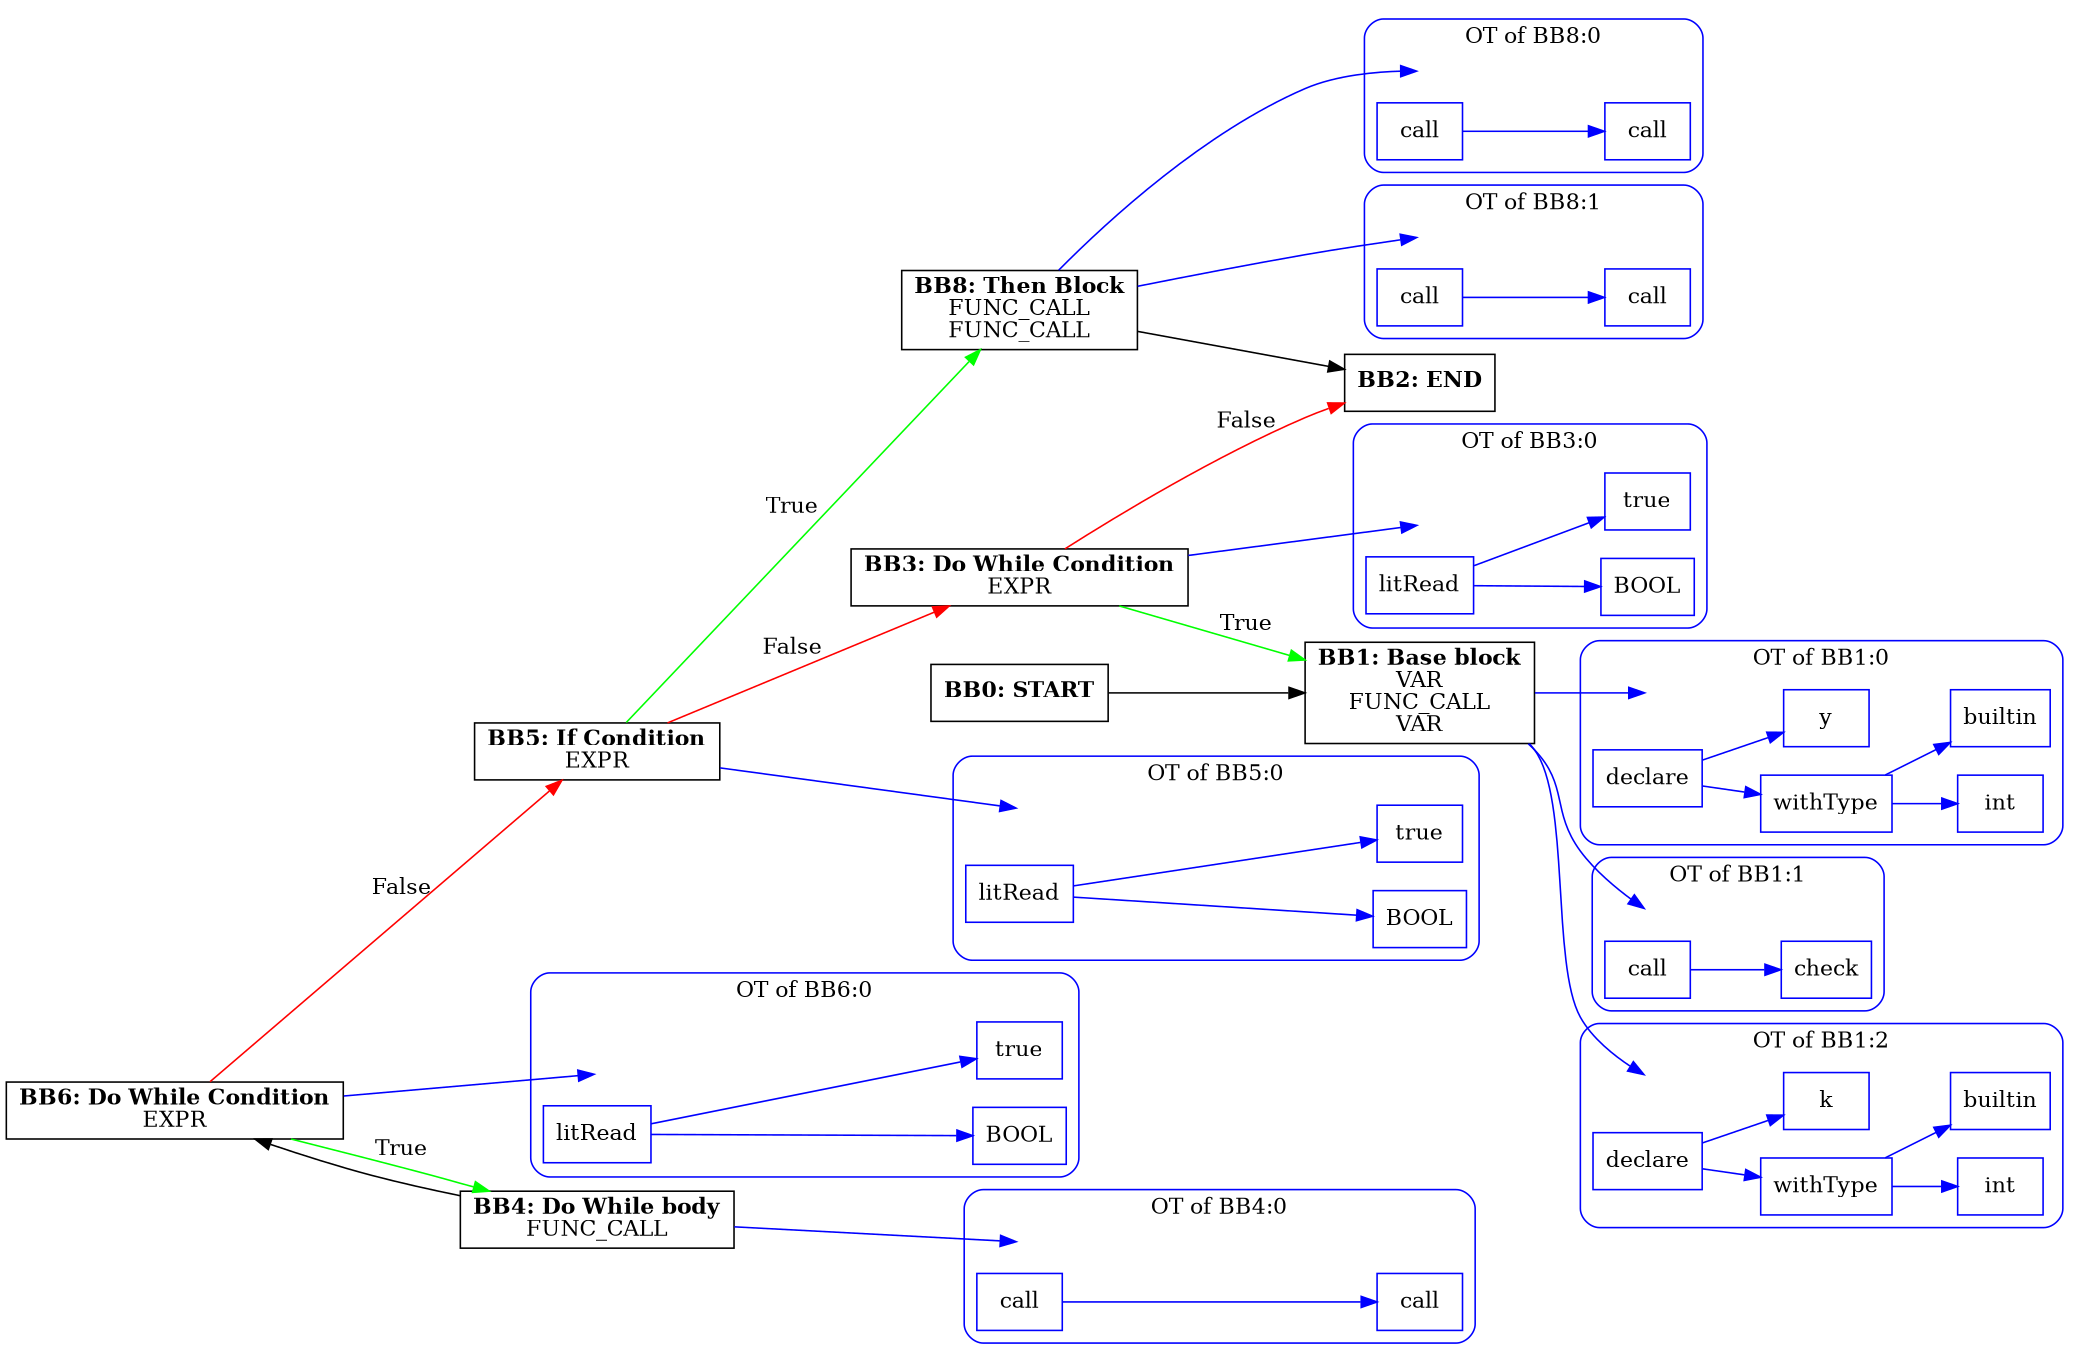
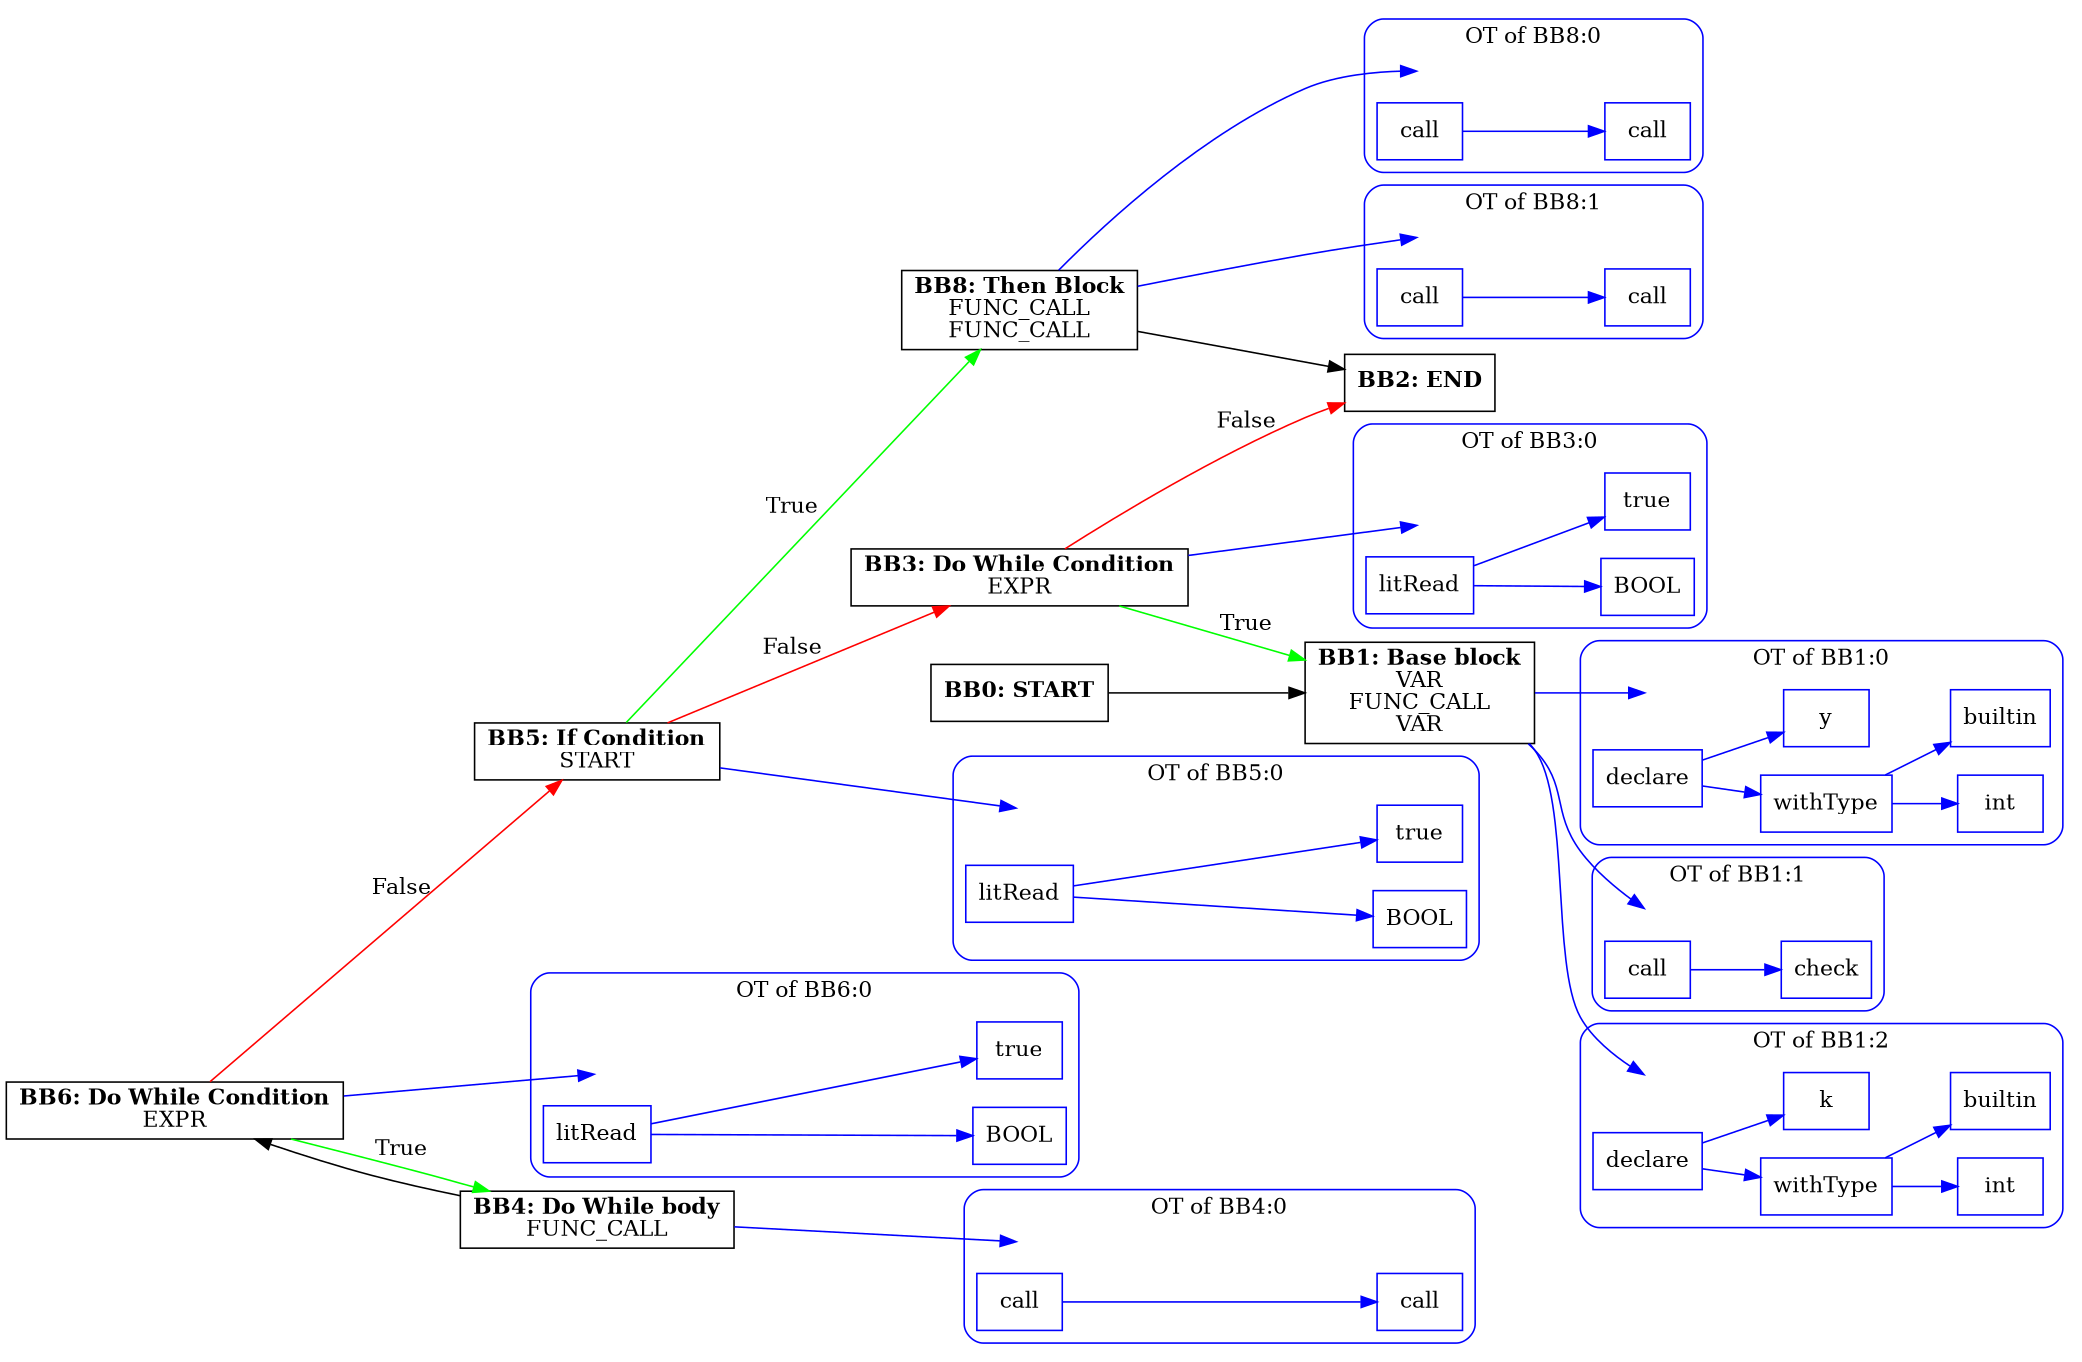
node "BB5: If Condition": text "EXPR" -> "START"
